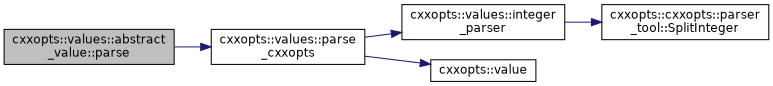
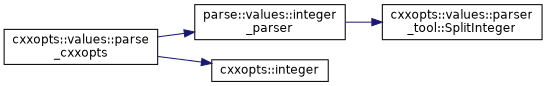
node "cxxopts::values::integer _parser": label "cxxopts::values::integer _parser" -> "parse::values::integer _parser"
node "cxxopts::cxxopts::parser _tool::SplitInteger": label "cxxopts::cxxopts::parser _tool::SplitInteger" -> "cxxopts::values::parser _tool::SplitInteger"
node "cxxopts::values::abstract _value::parse": removed
node "cxxopts::value": label "cxxopts::value" -> "cxxopts::integer"
